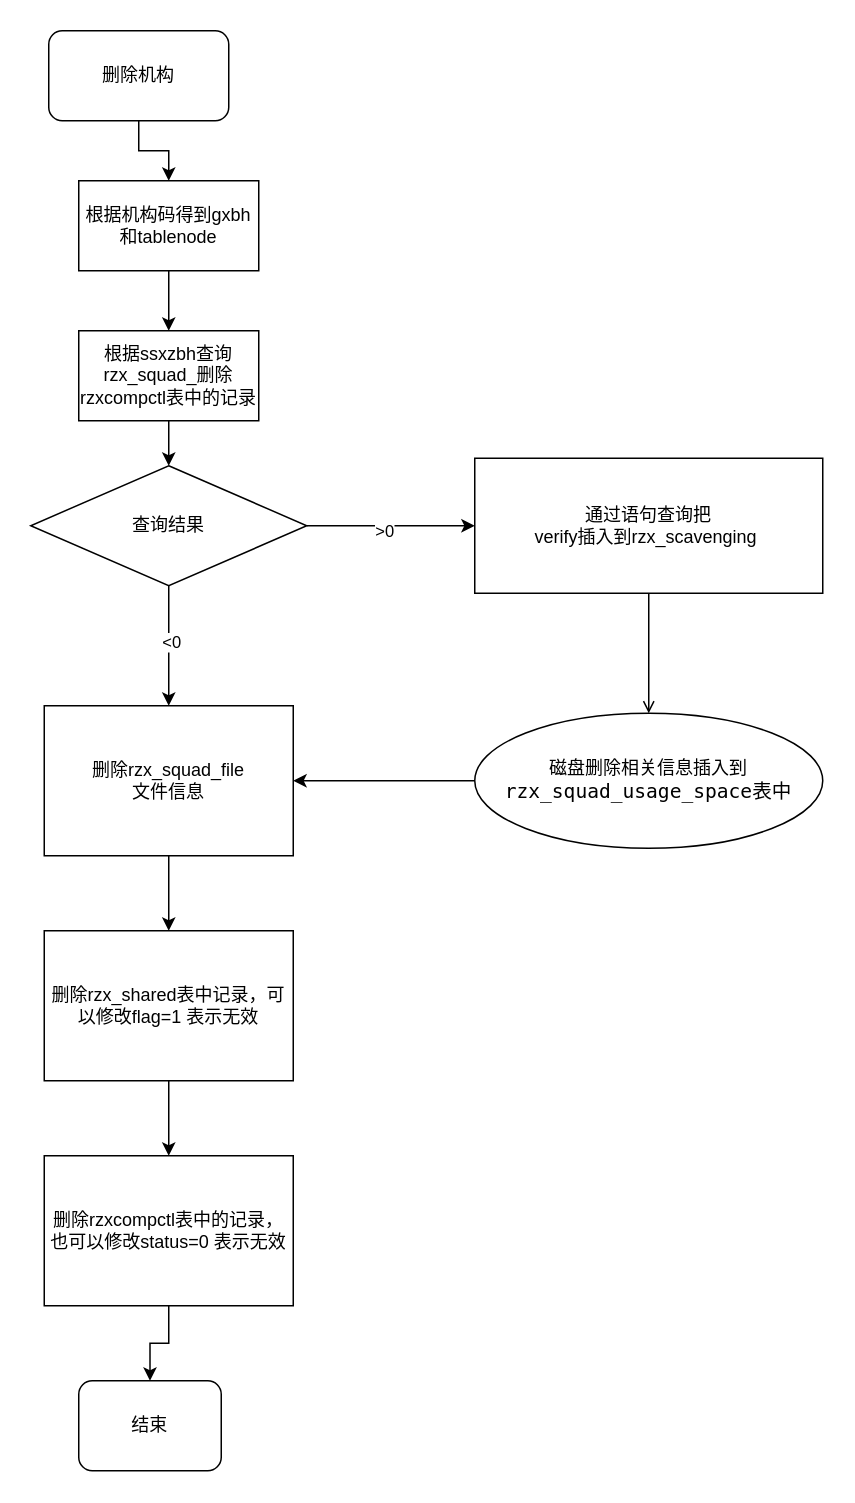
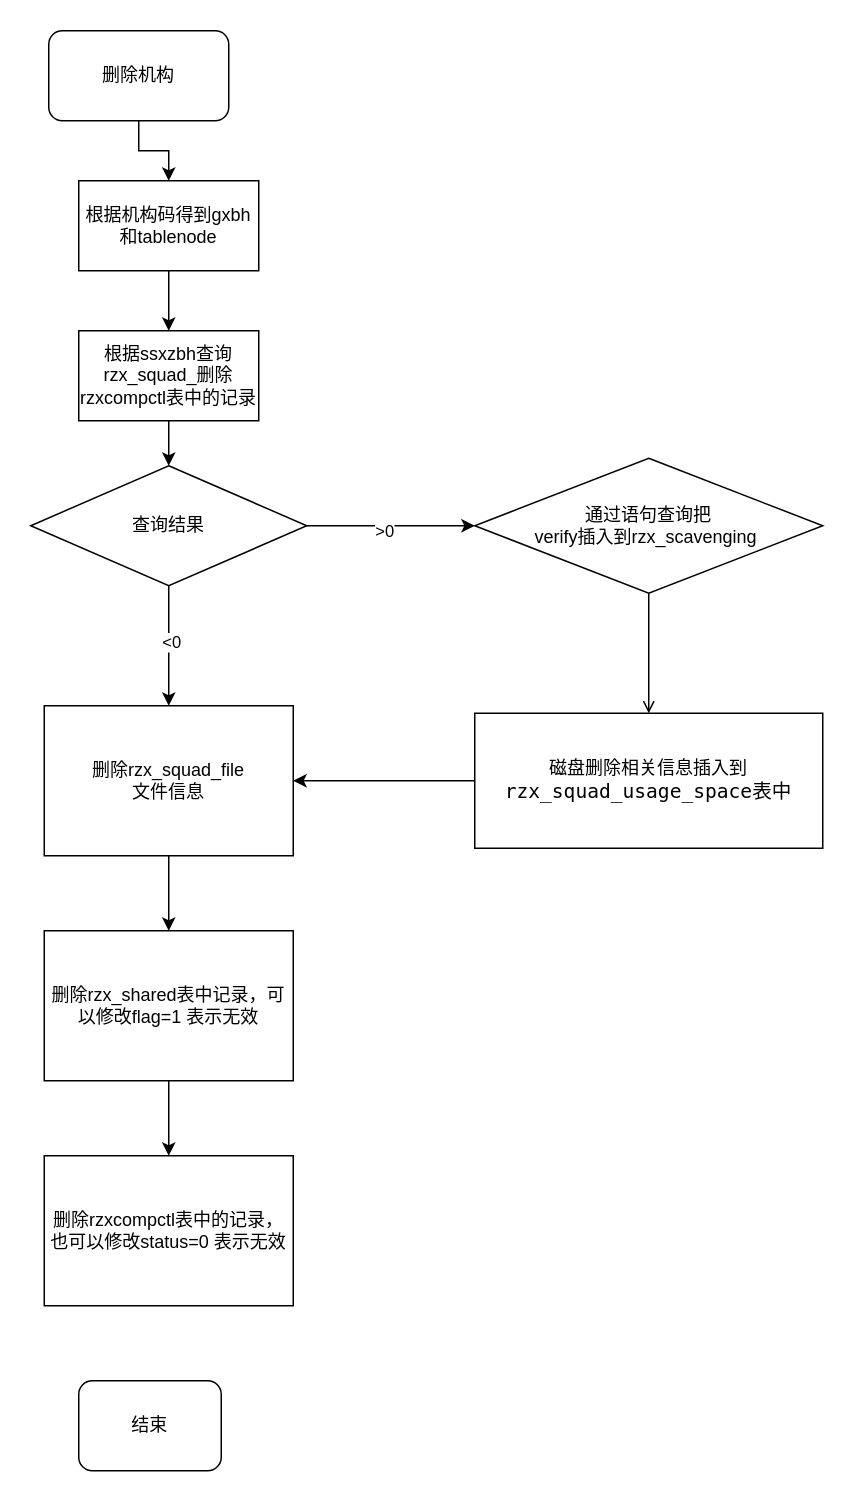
node "通过语句查询把 verify插入到rzx_scavenging": shape rectangle -> diamond
node "磁盘删除相关信息插入到rzx_squad_usage_space表中": shape ellipse -> rectangle
edge "删除rzxcompctl表中的记录， 也可以修改status=0 表示无效" -> "结束": removed
